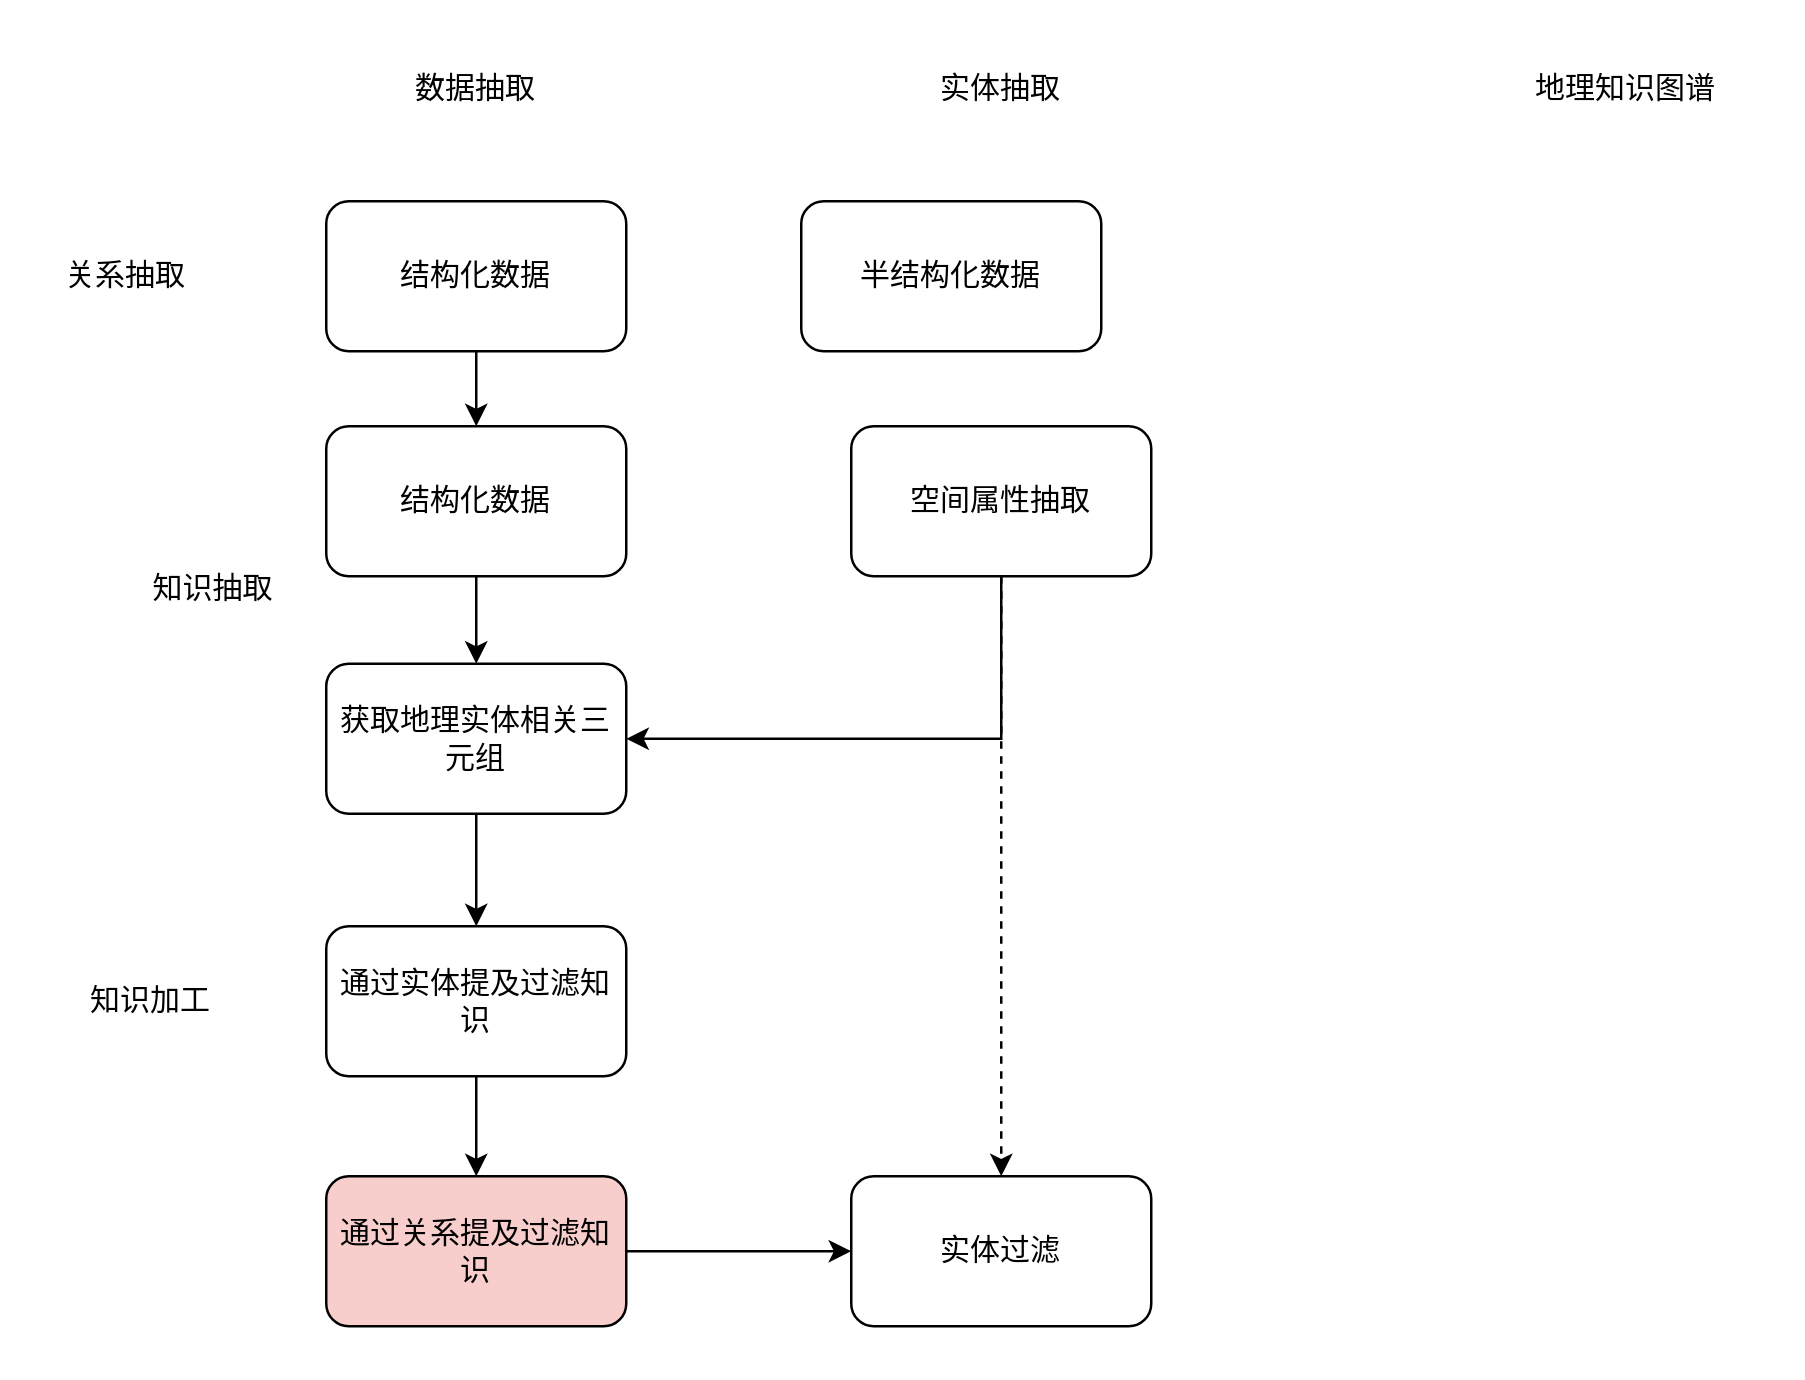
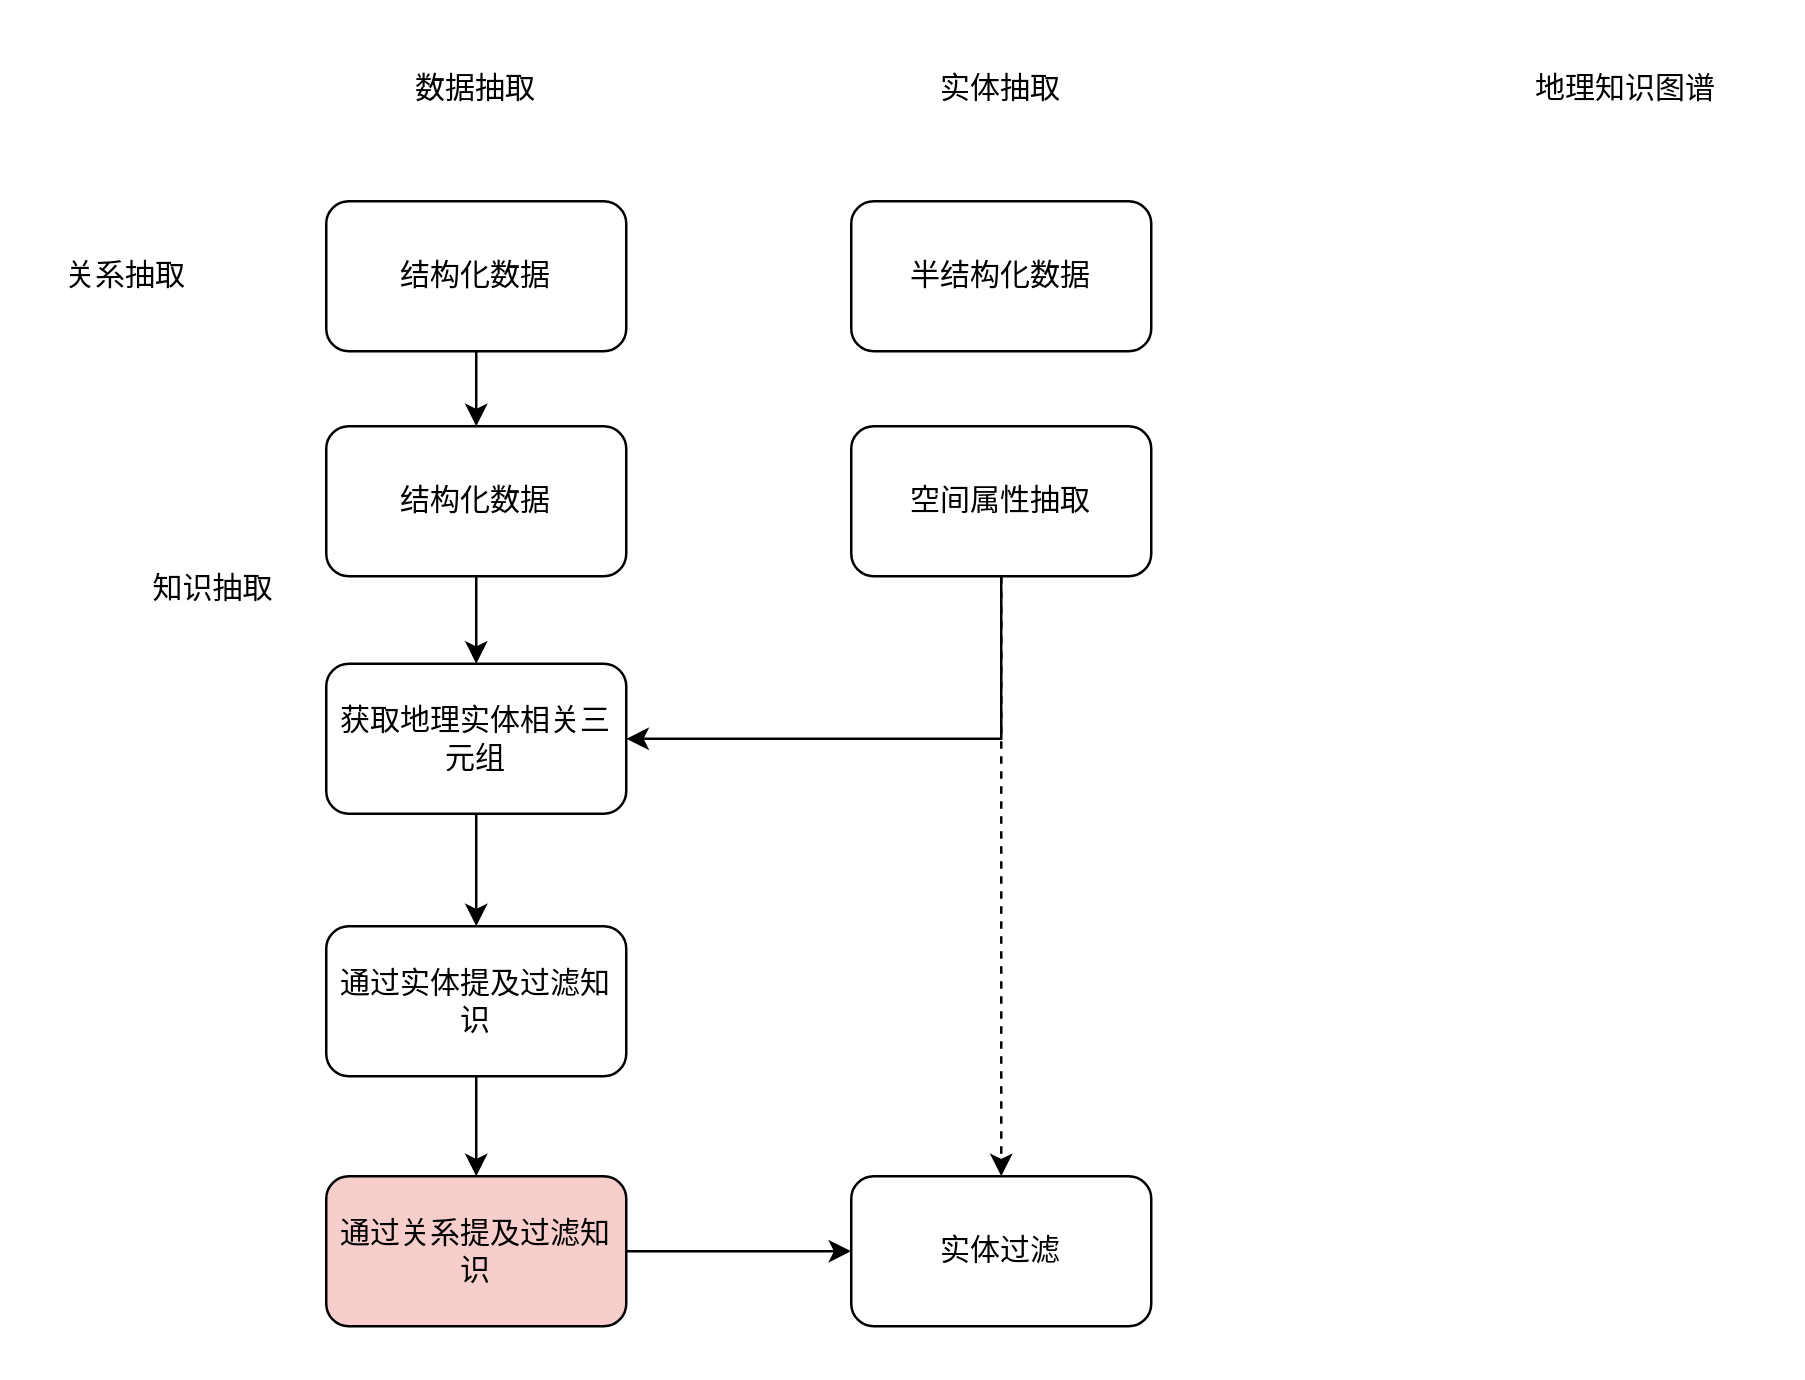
node "半结构化数据": moved (951, 276) -> (1001, 276)
node "知识加工": removed
